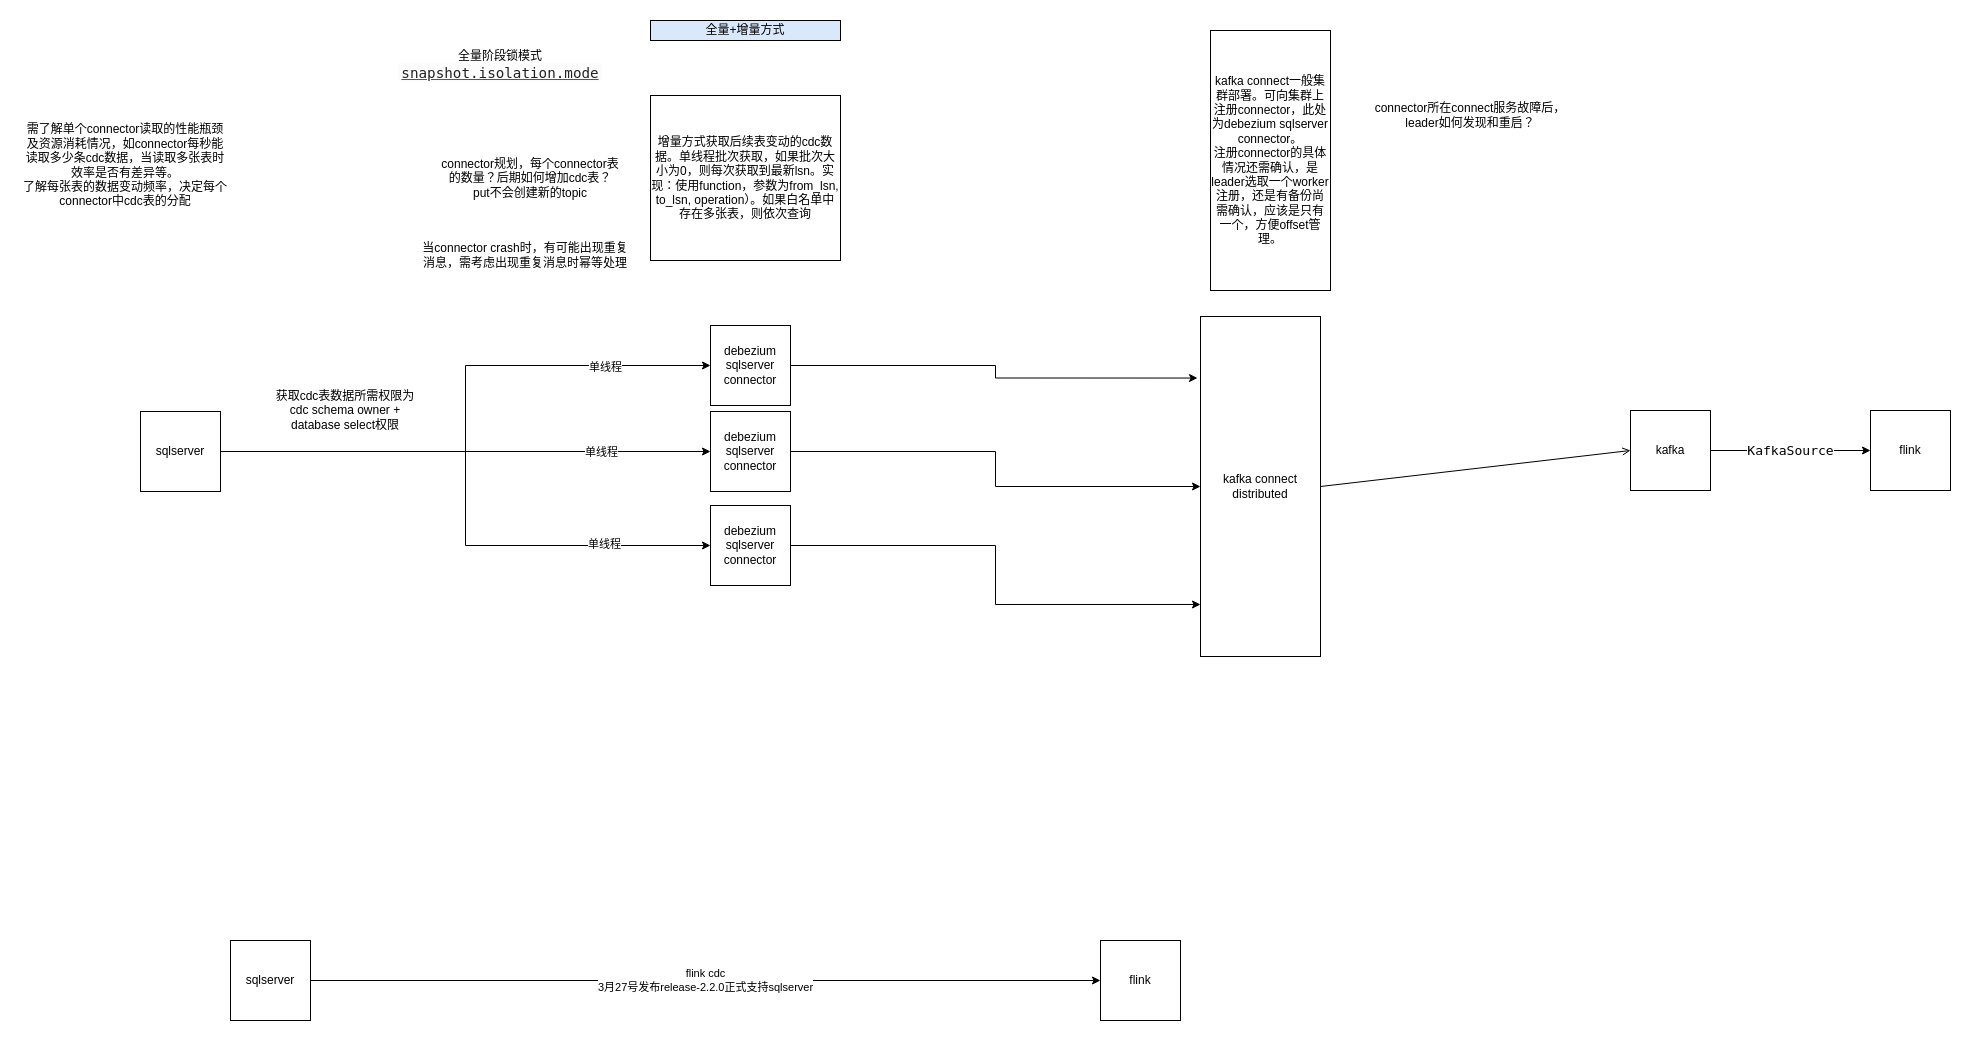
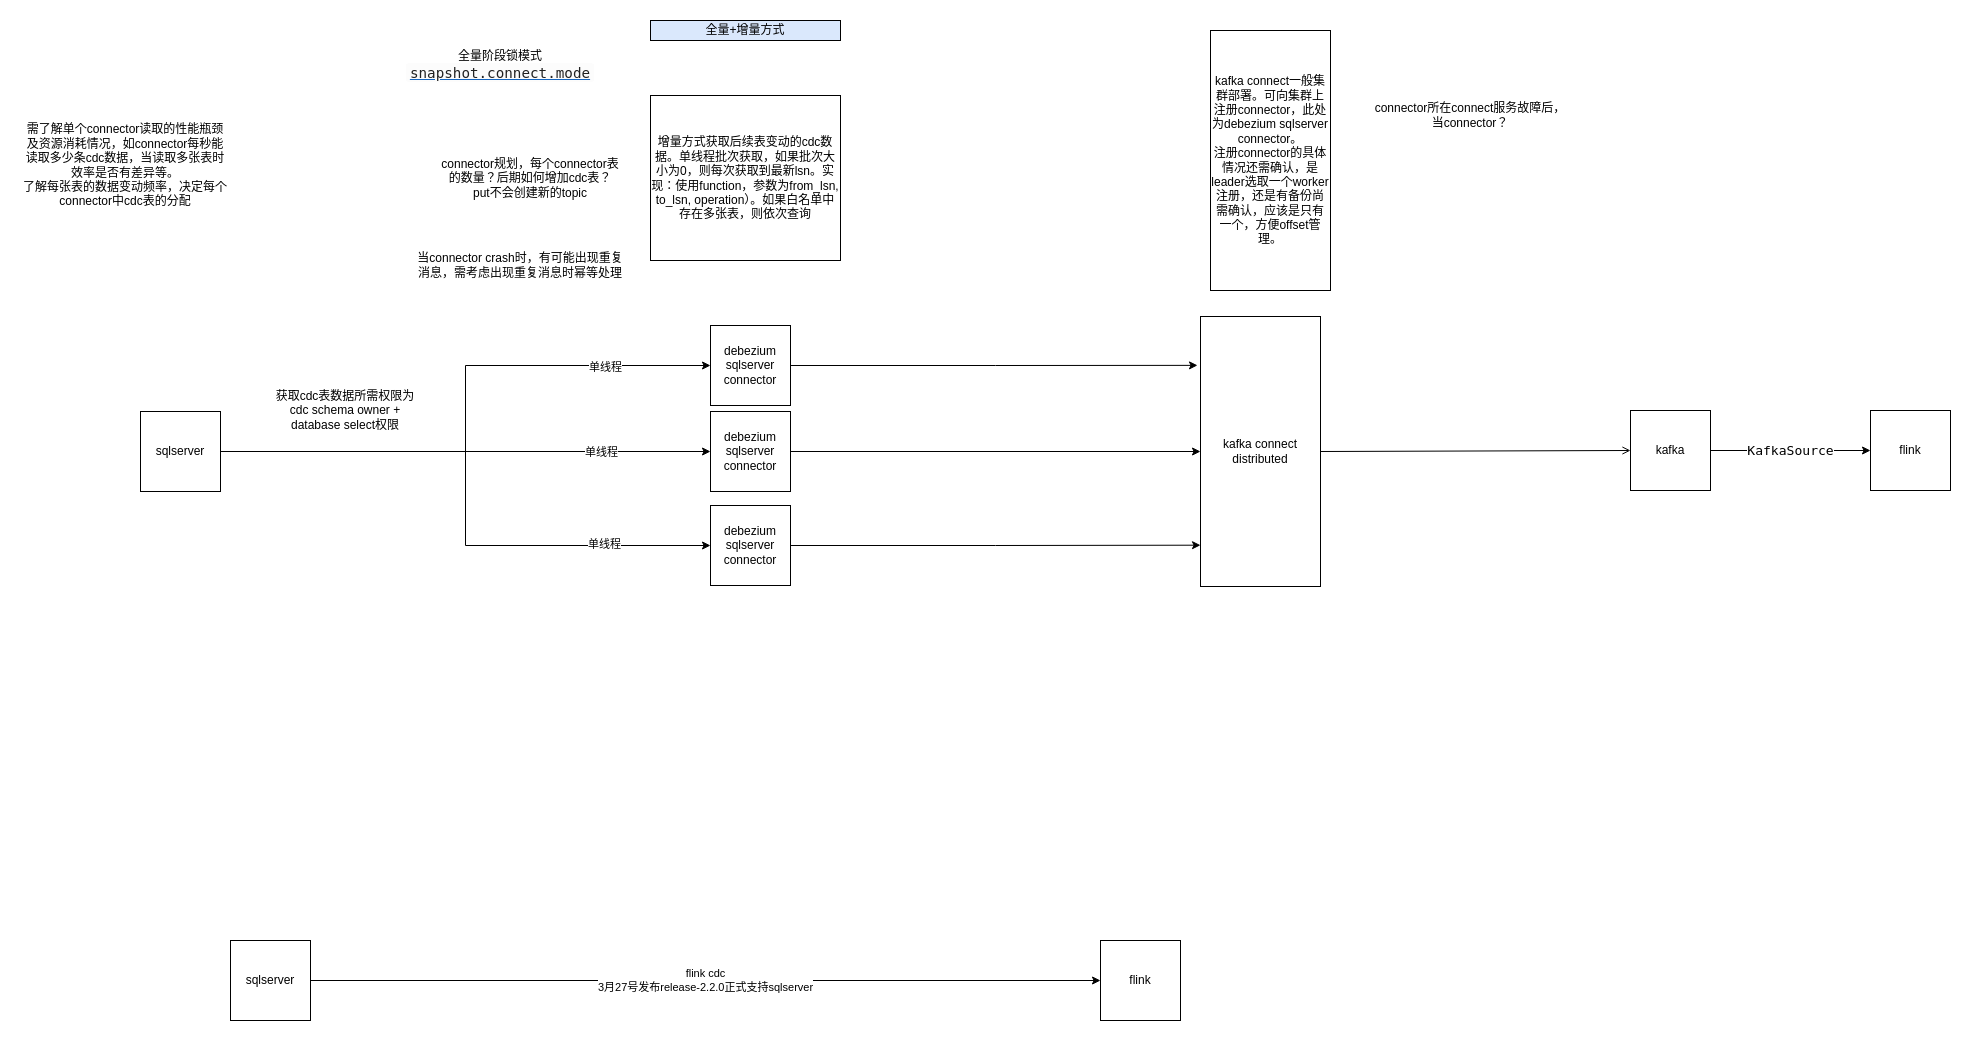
node "全量阶段锁模式snapshot.isolation.mode": label "全量阶段锁模式snapshot.isolation.mode" -> "全量阶段锁模式snapshot.connect.mode"
node "connector所在connect服务故障后，leader如何发现和重启？": label "connector所在connect服务故障后，leader如何发现和重启？" -> "connector所在connect服务故障后，当connector？"
node "当connector crash时，有可能出现重复消息，需考虑出现重复消息时幂等处理": moved (526, 256) -> (521, 266)
node "kafka connect distributed": size 120x340 -> 120x270
